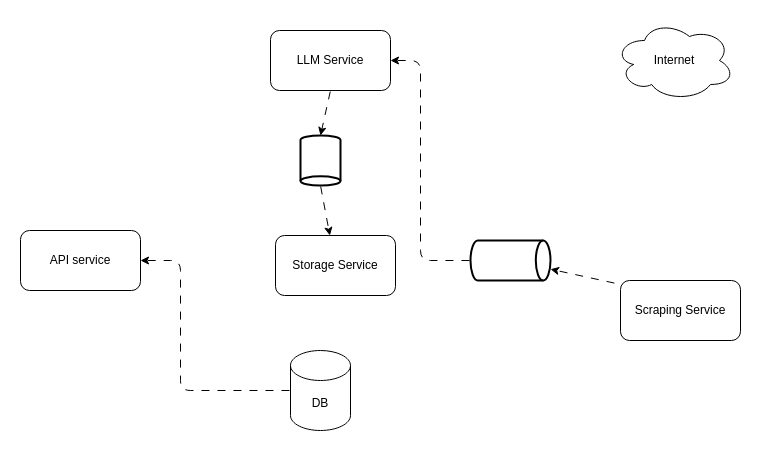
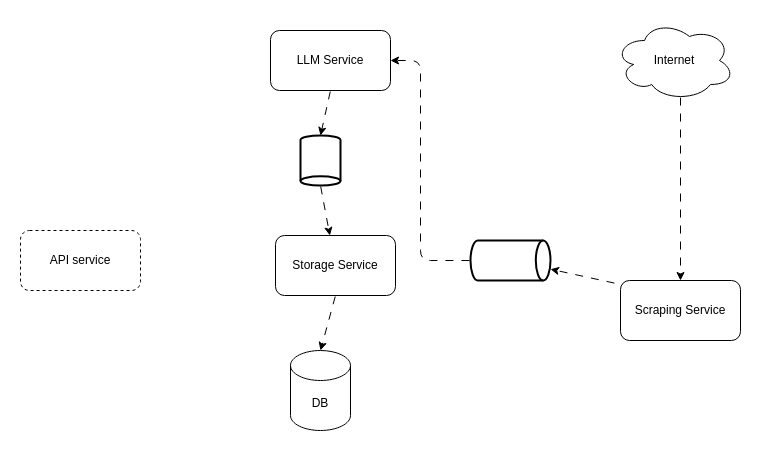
edge "Internet" -> "Scraping Service": added
node "API service": style solid -> dashed
edge "Storage Service" -> "DB": added
edge "DB" -> "API service": removed
